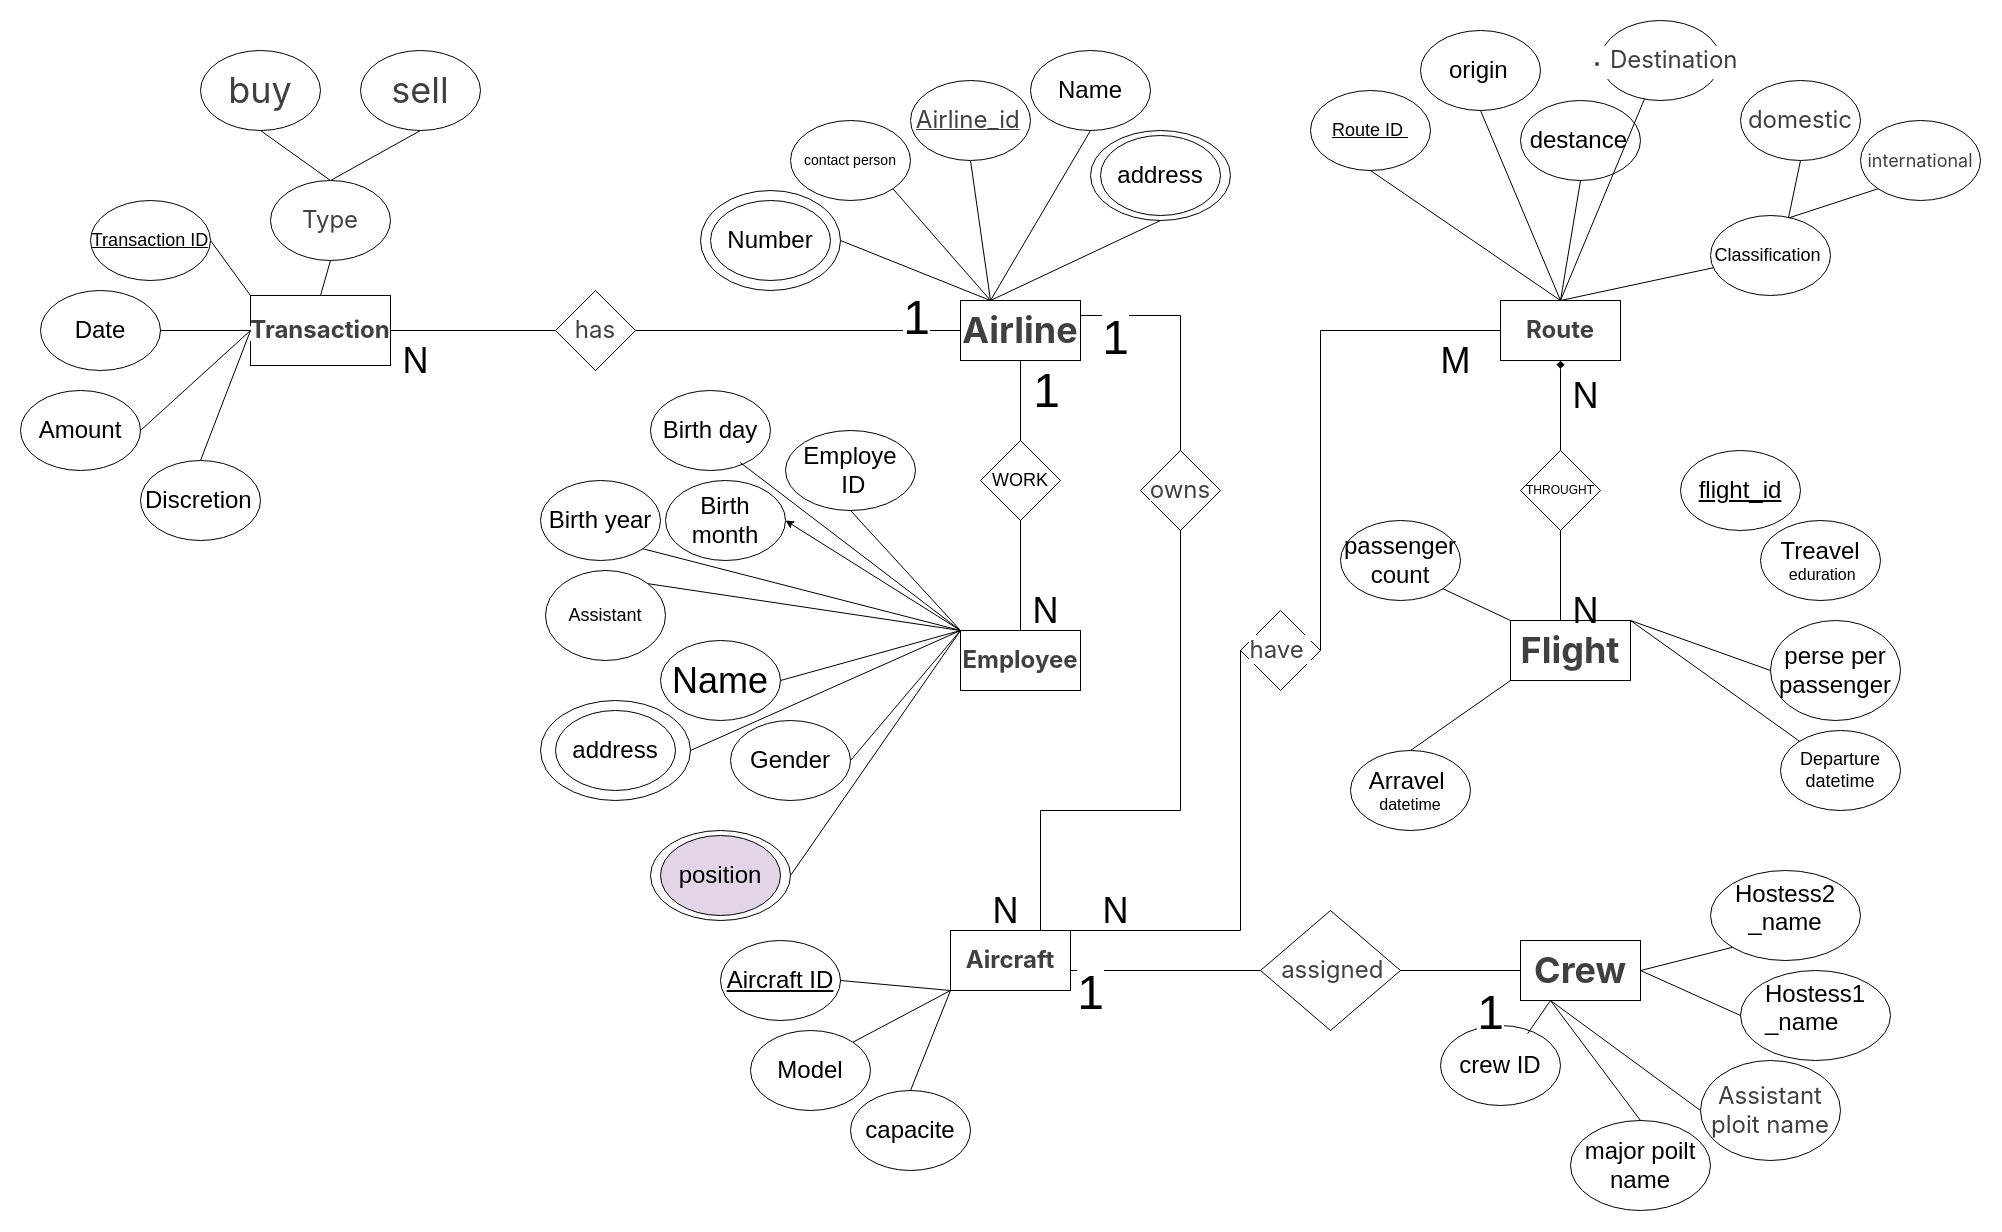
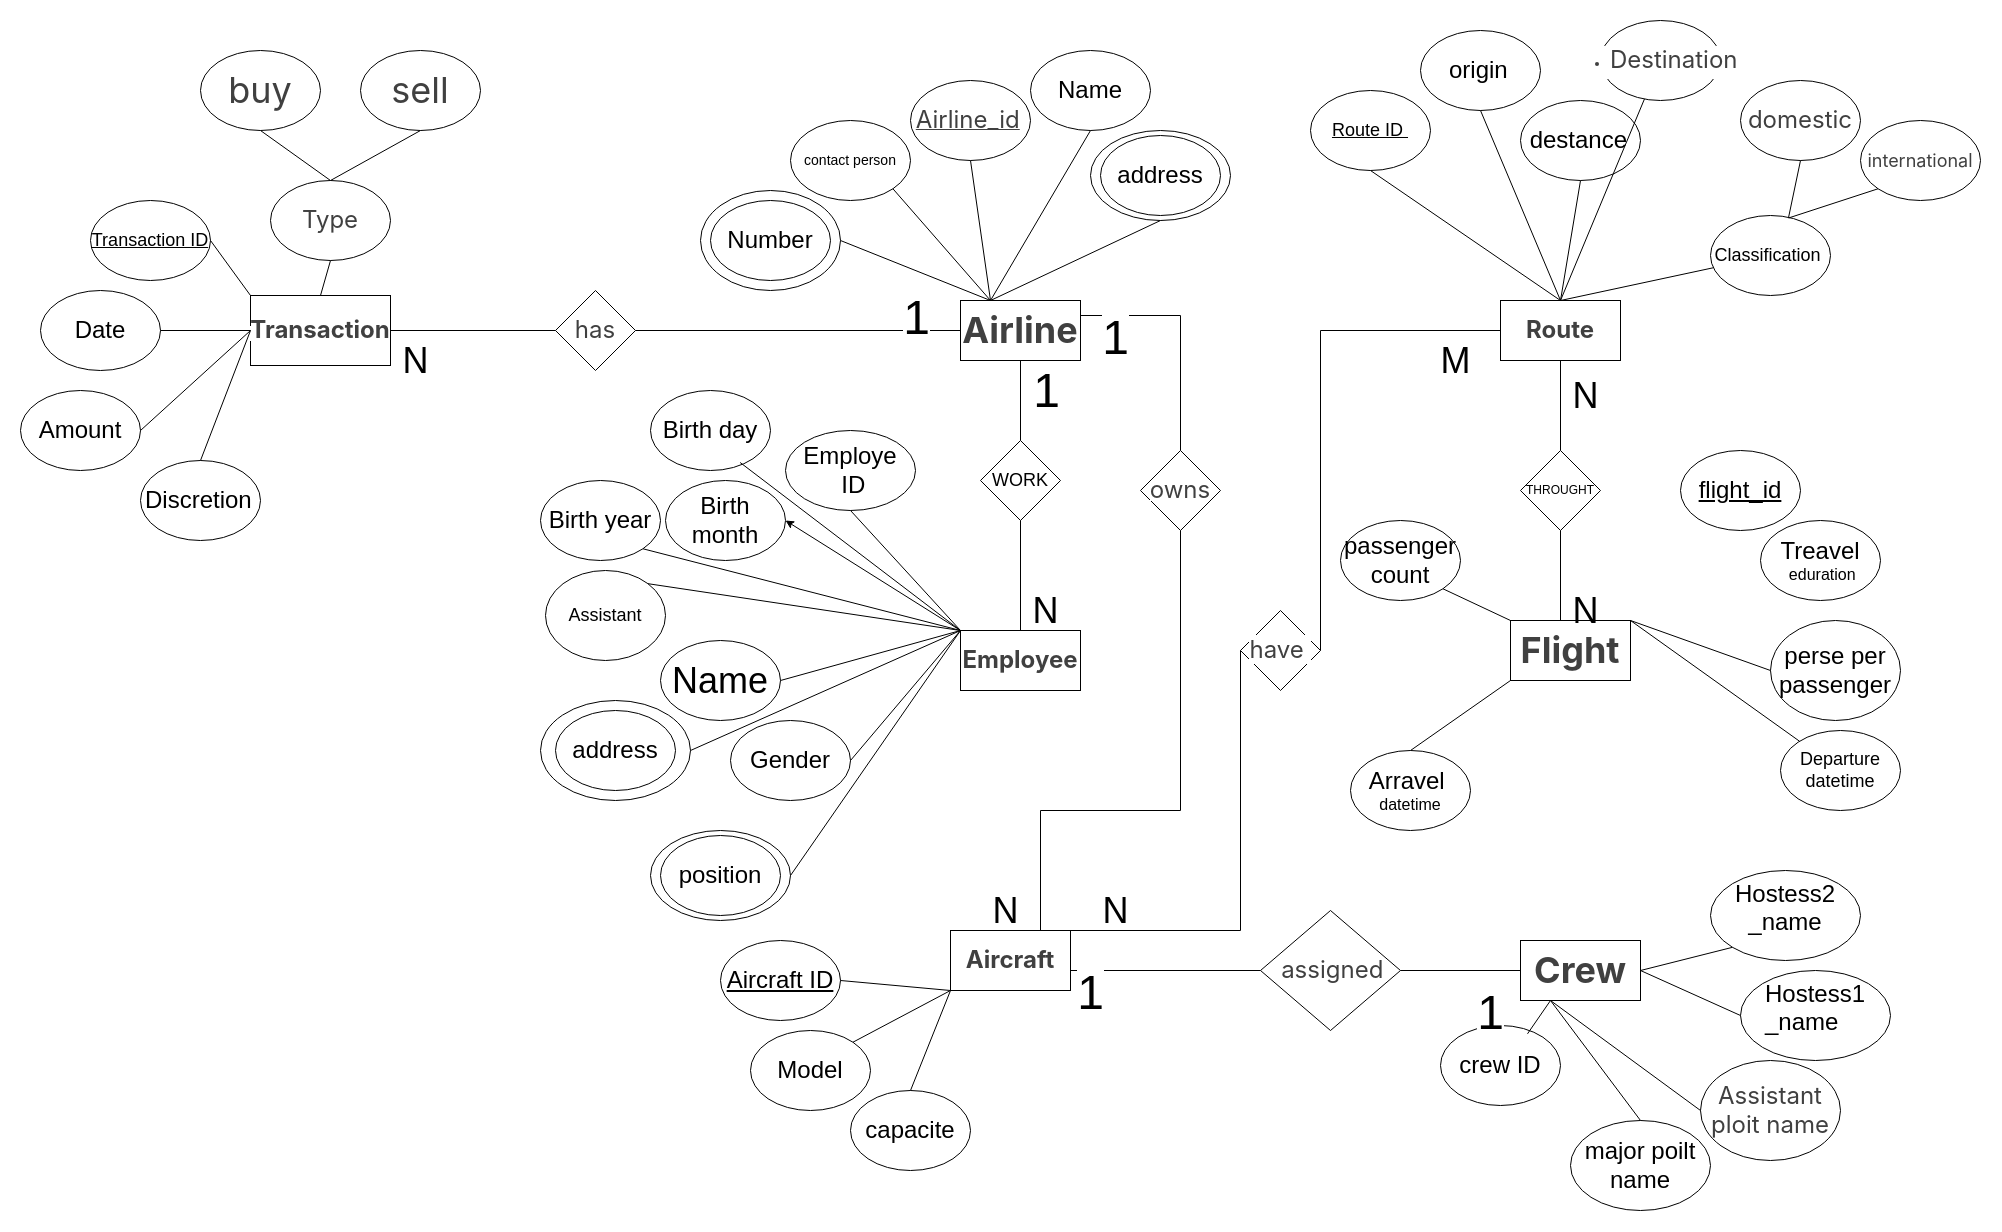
edge "THROUGHT" -> "Route": arrowhead diamond -> none
node "position": fillcolor #e1d5e7 -> #ffffff
